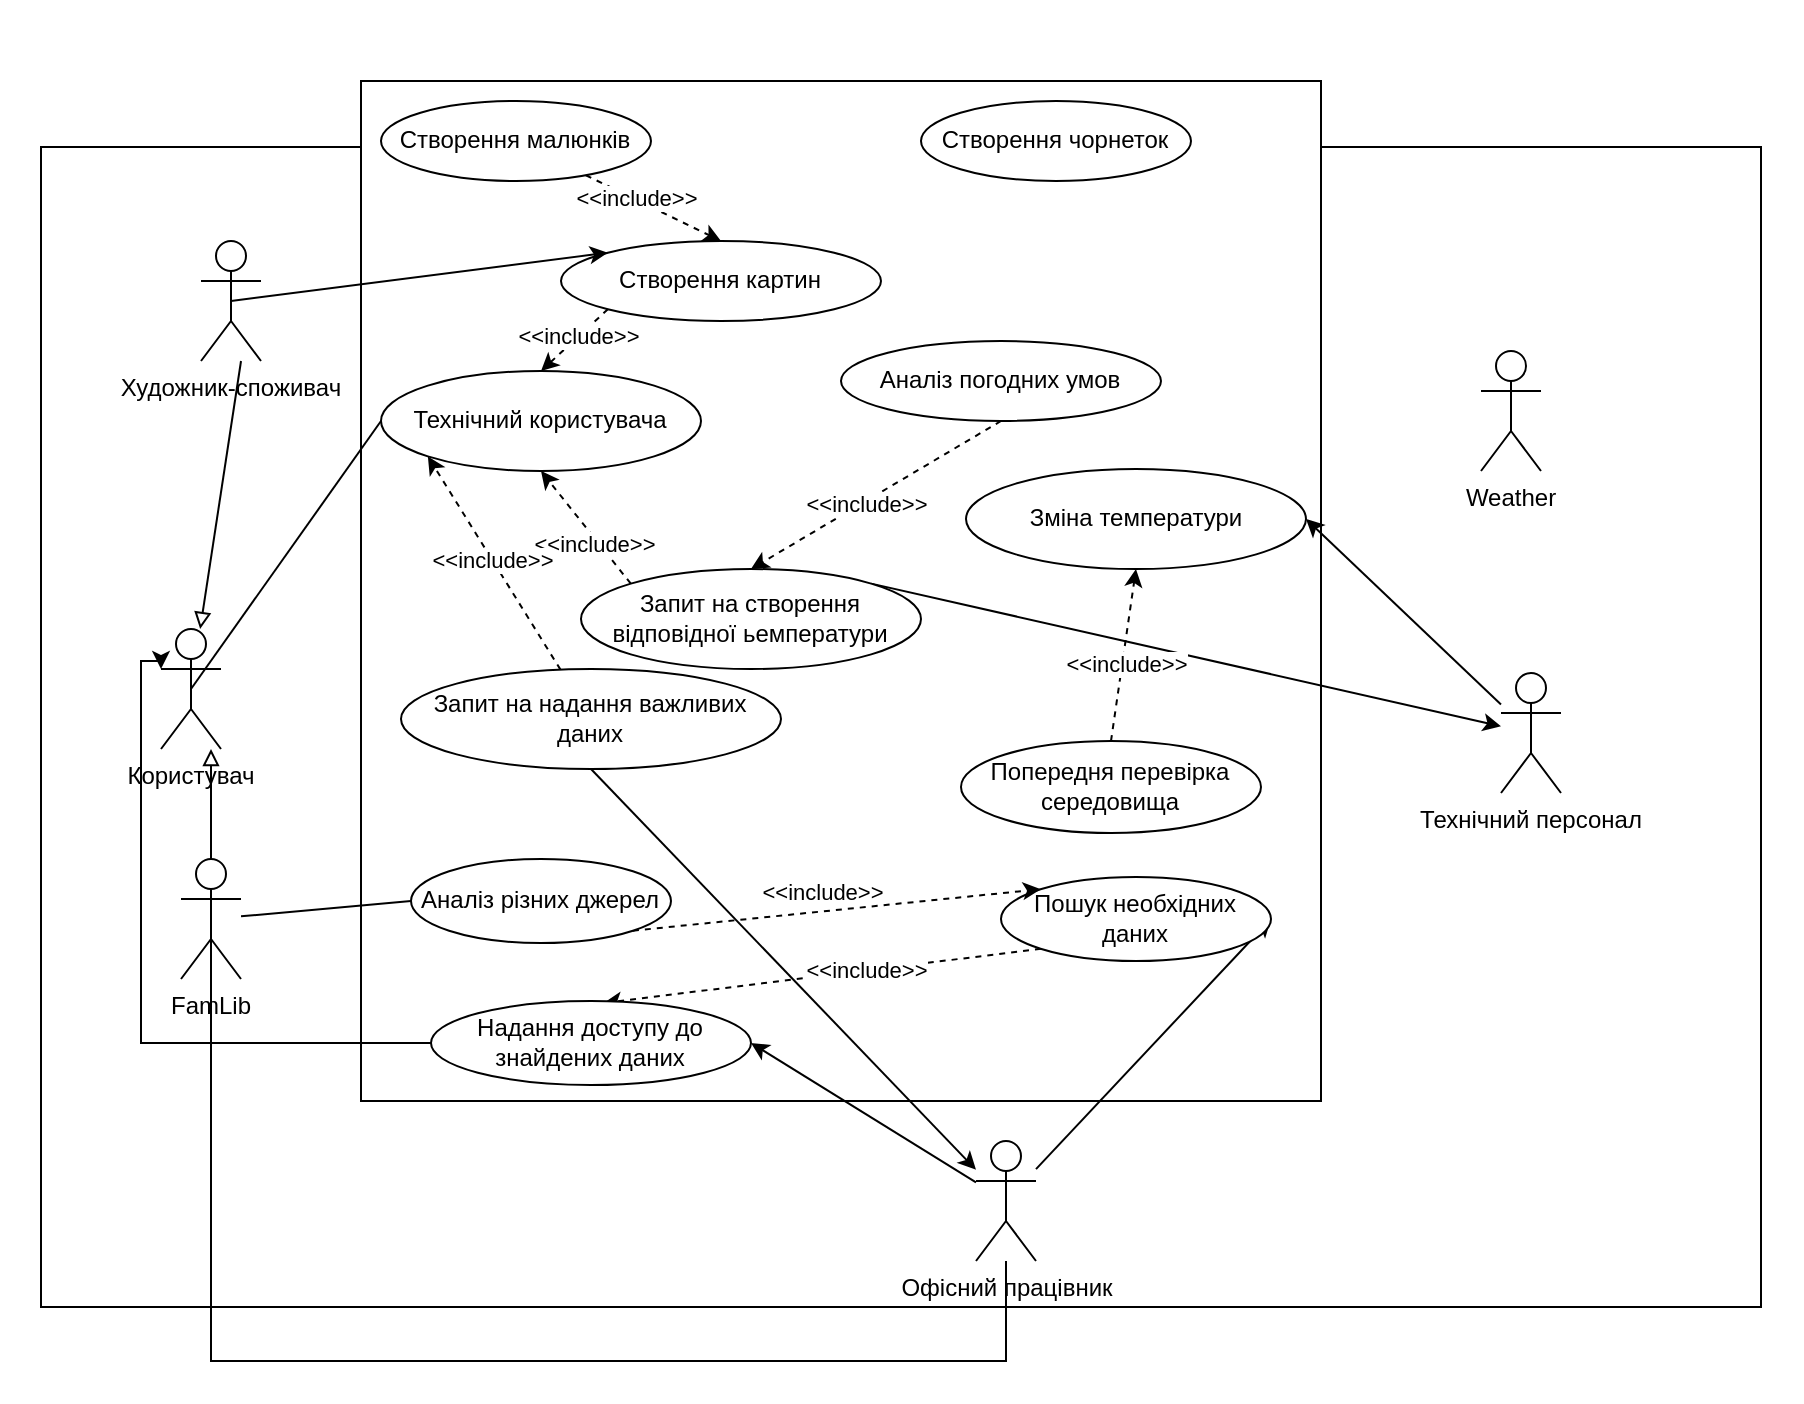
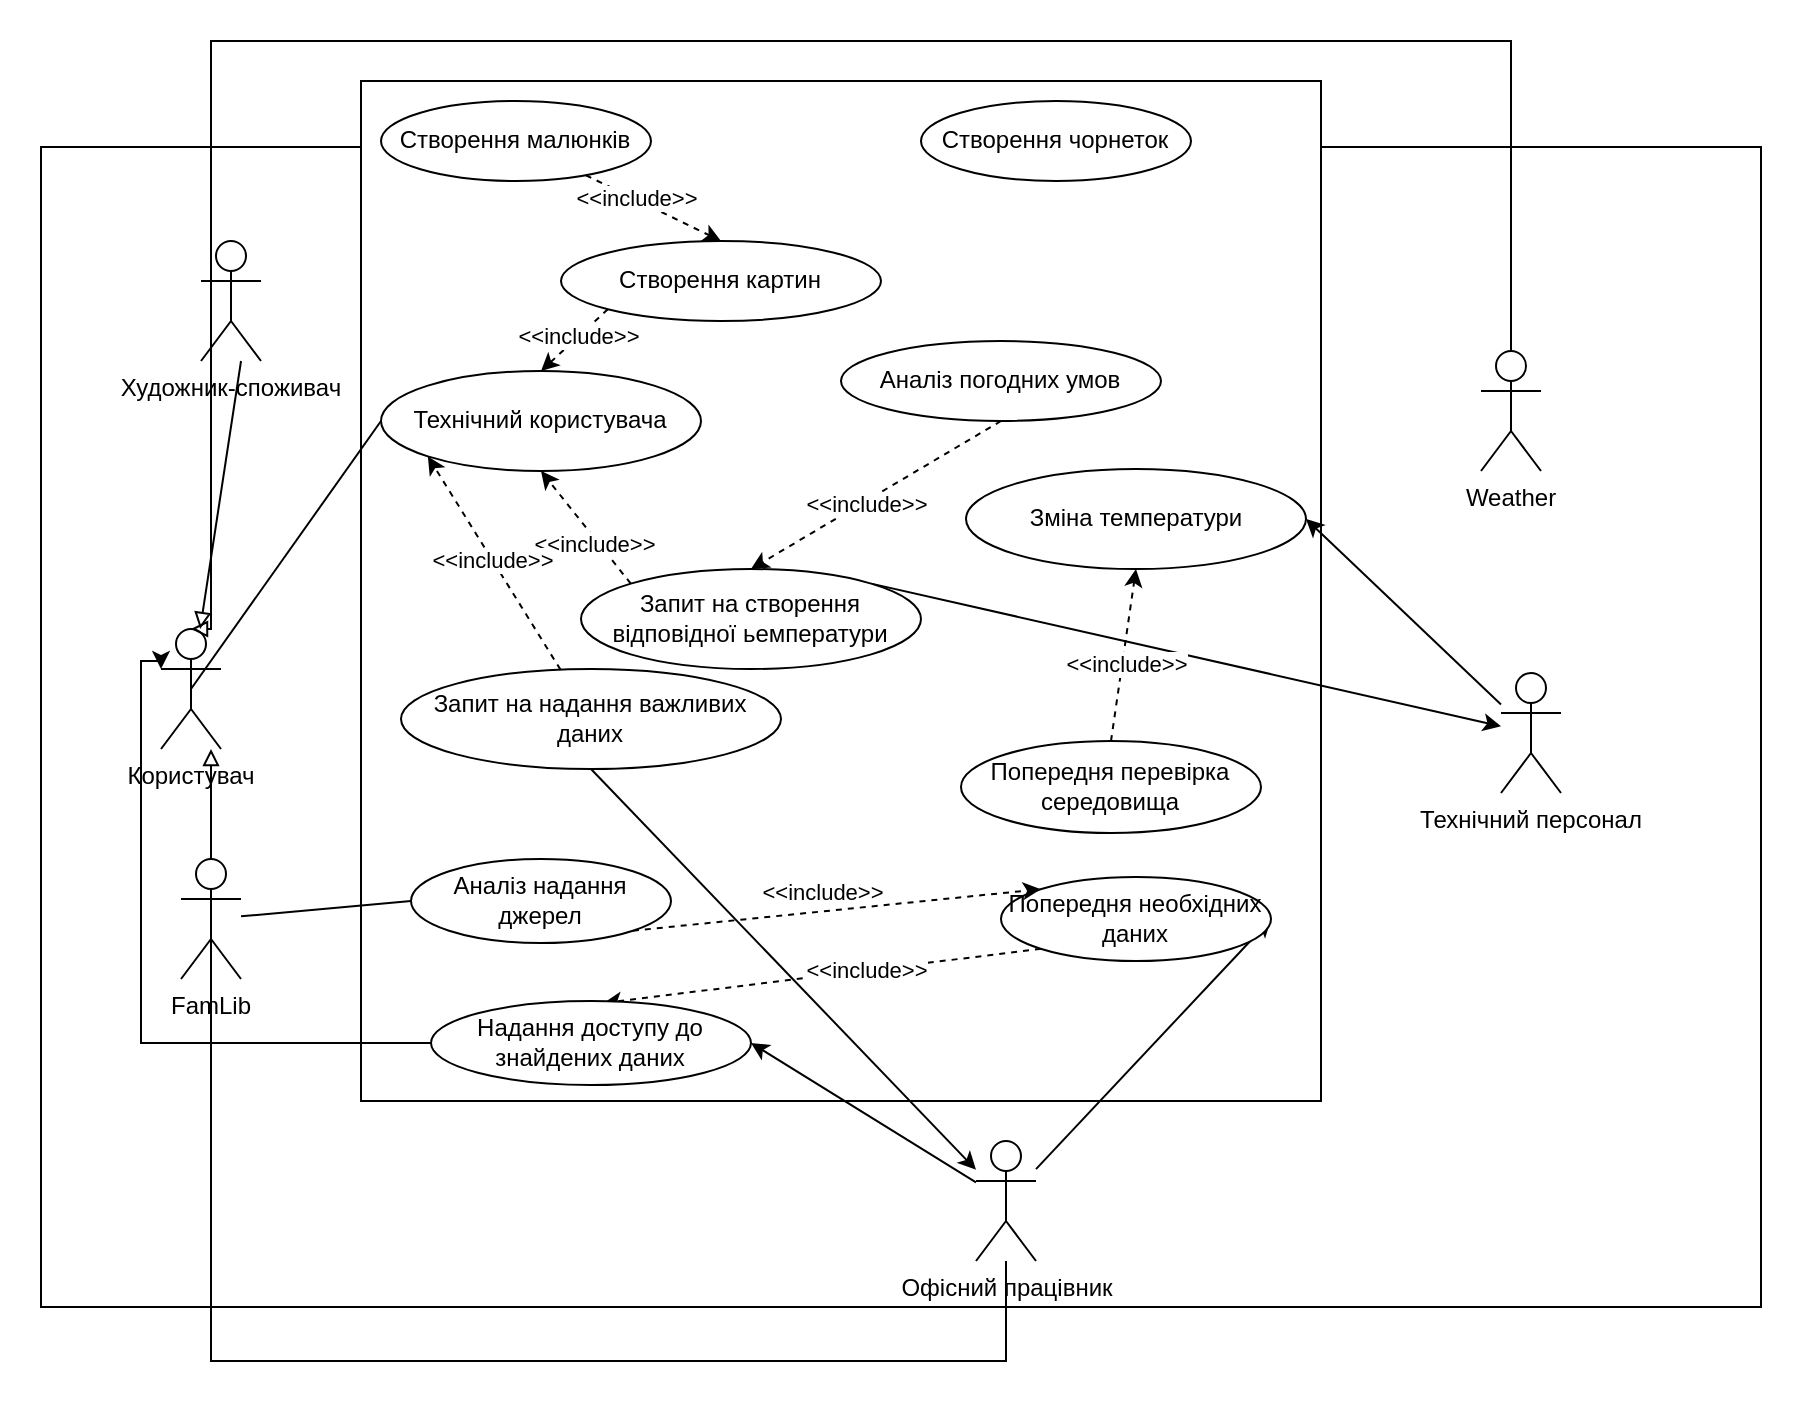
edge "Weather" -> "Користувач": added
edge "Художник-споживач" -> "Створення картин": removed
node "Аналіз різних джерел": label "Аналіз різних джерел" -> "Аналіз надання джерел"
node "Пошук необхідних даних": label "Пошук необхідних даних" -> "Попередня необхідних даних"
